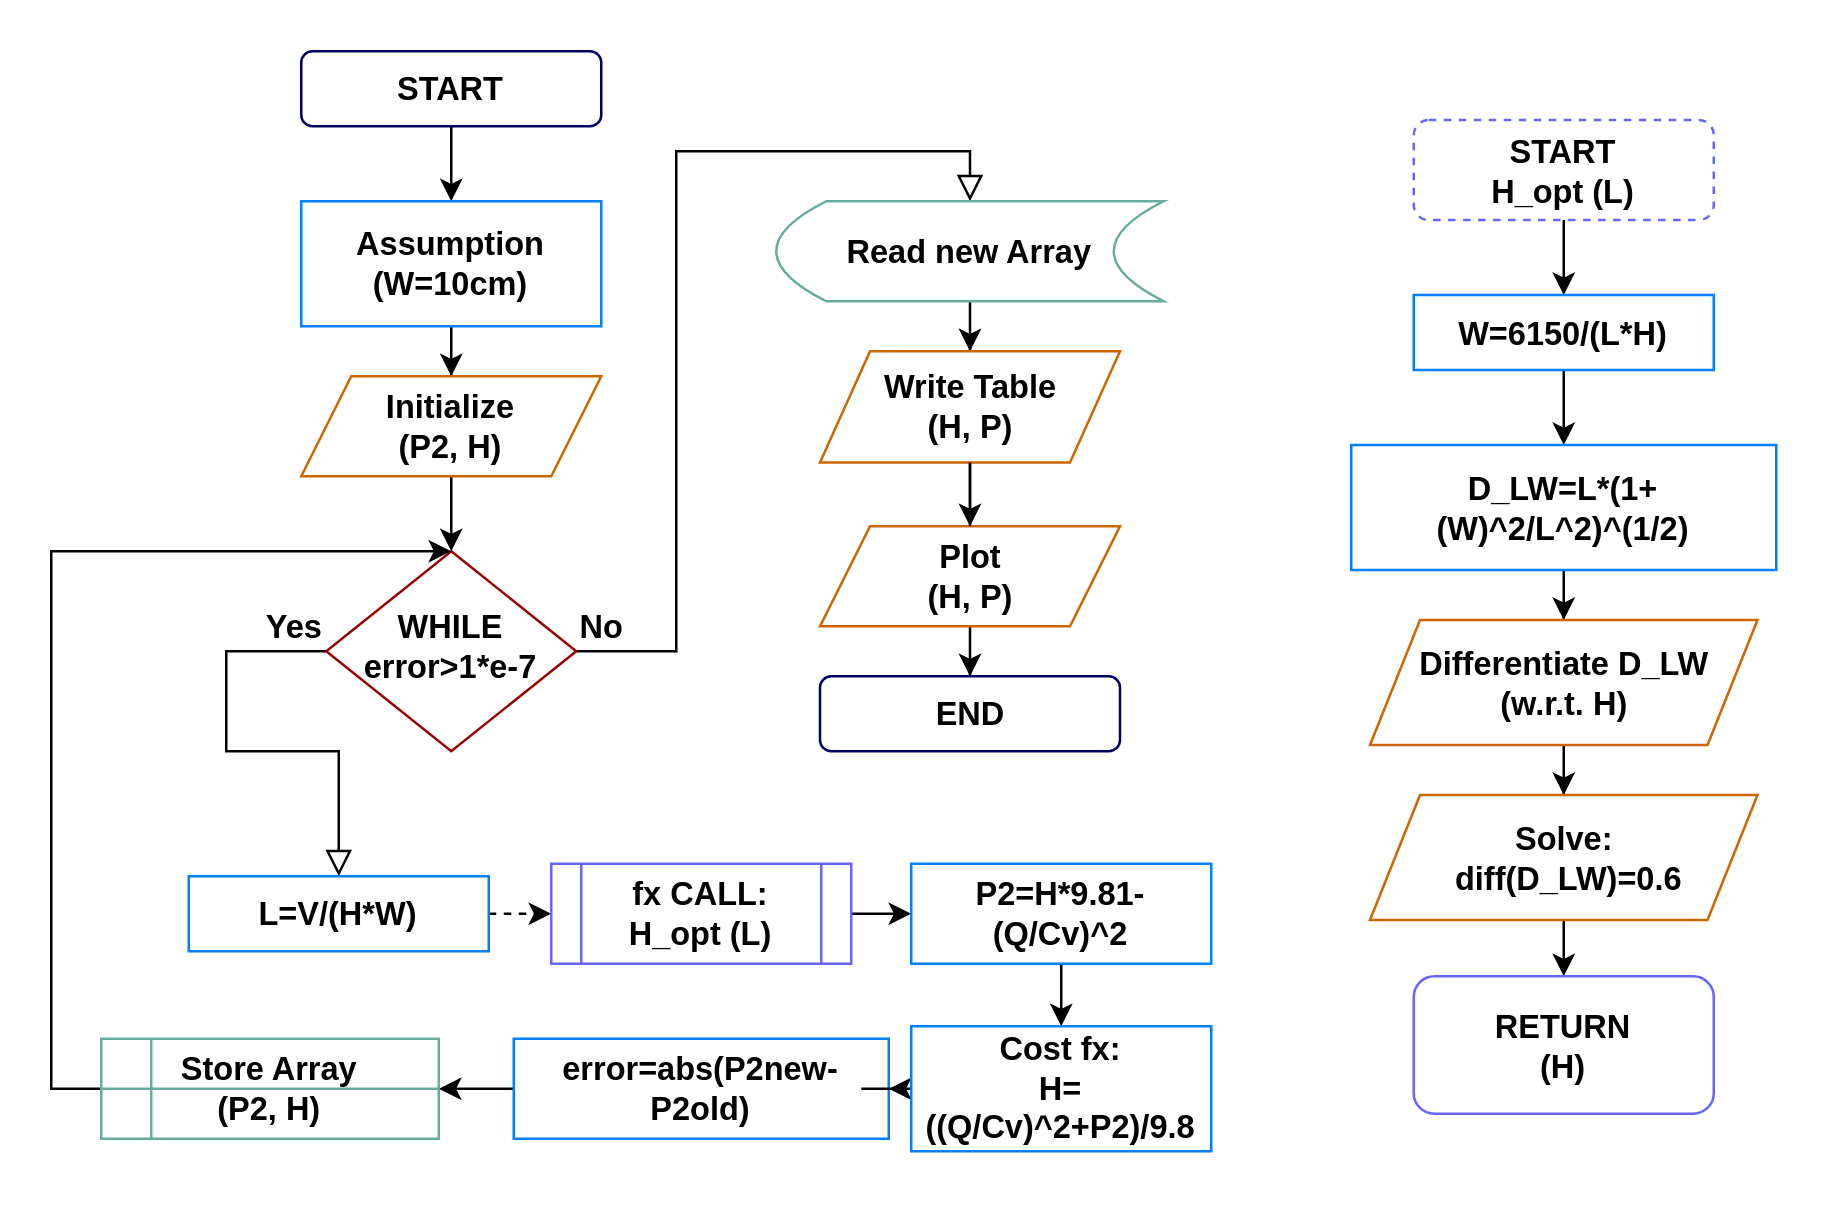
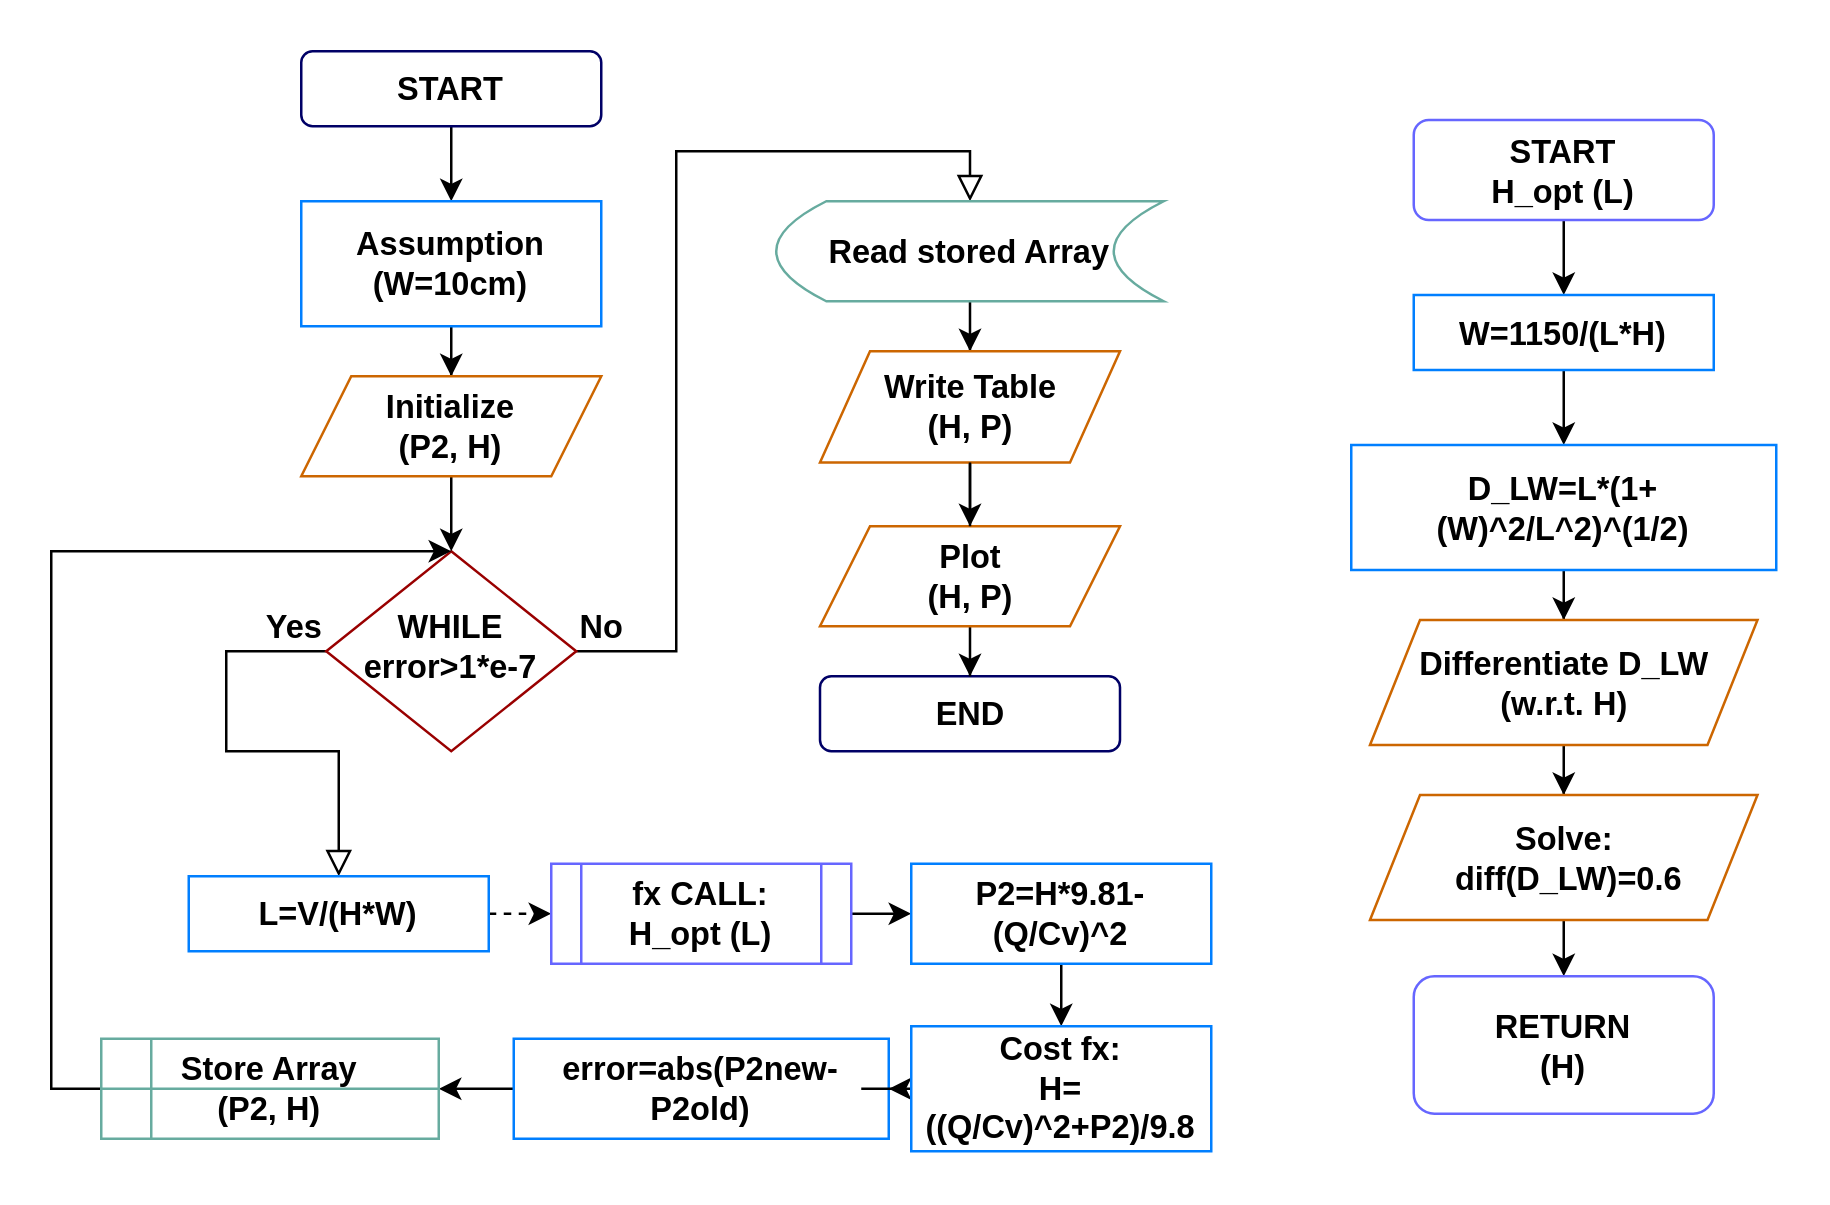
node "STARTH_opt (L)": style dashed -> solid
node "Read new Array": label "Read new Array" -> "Read stored Array"
node "W=6150/(L*H)": label "W=6150/(L*H)" -> "W=1150/(L*H)"
